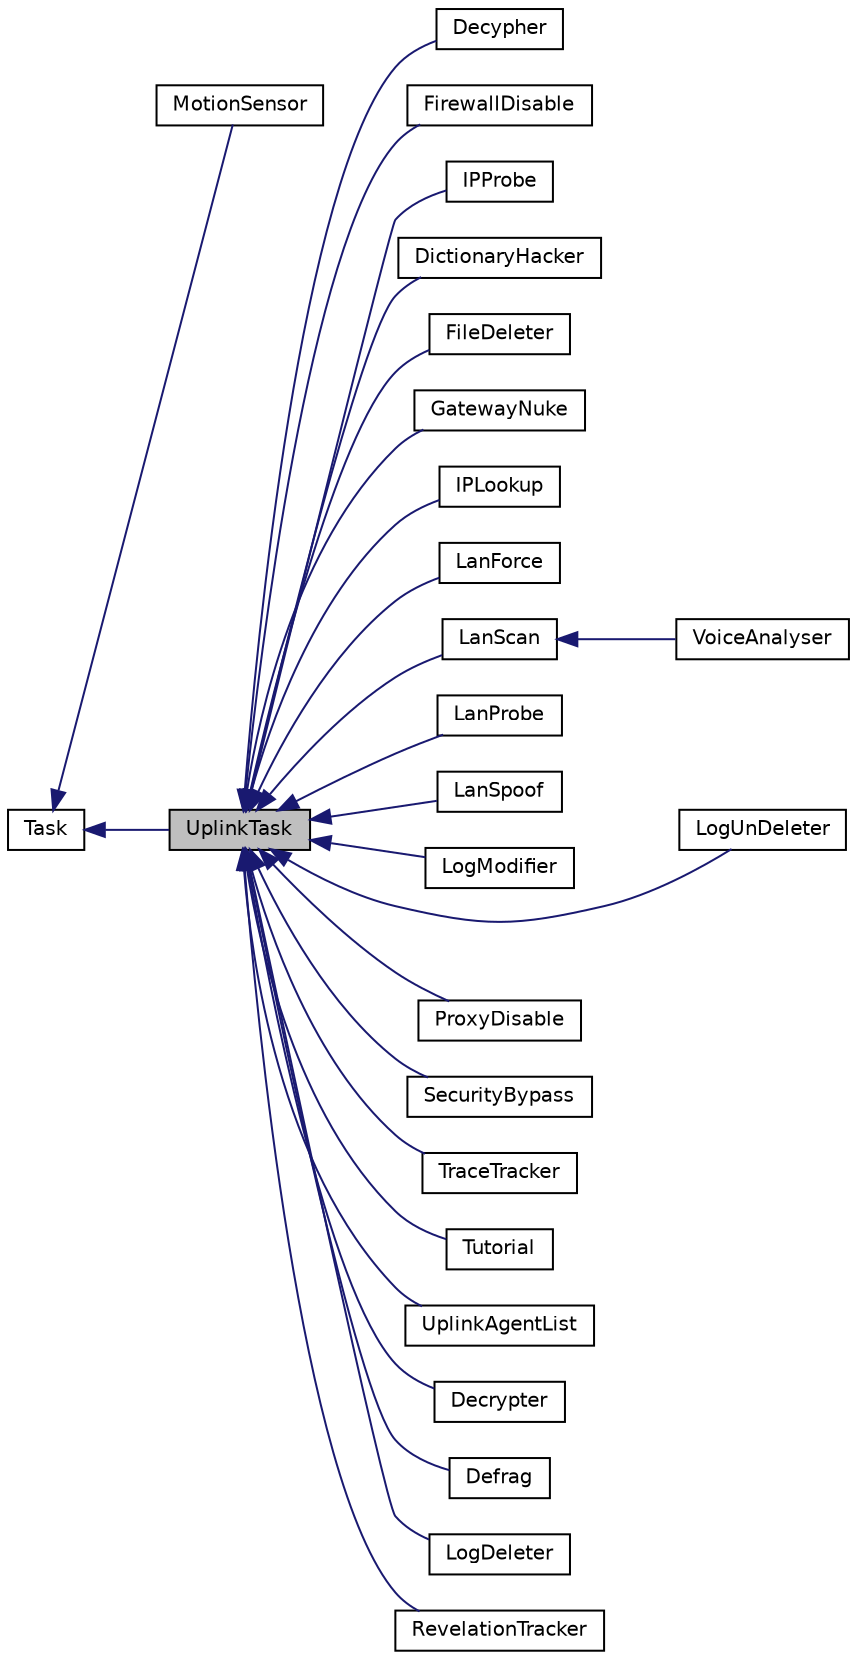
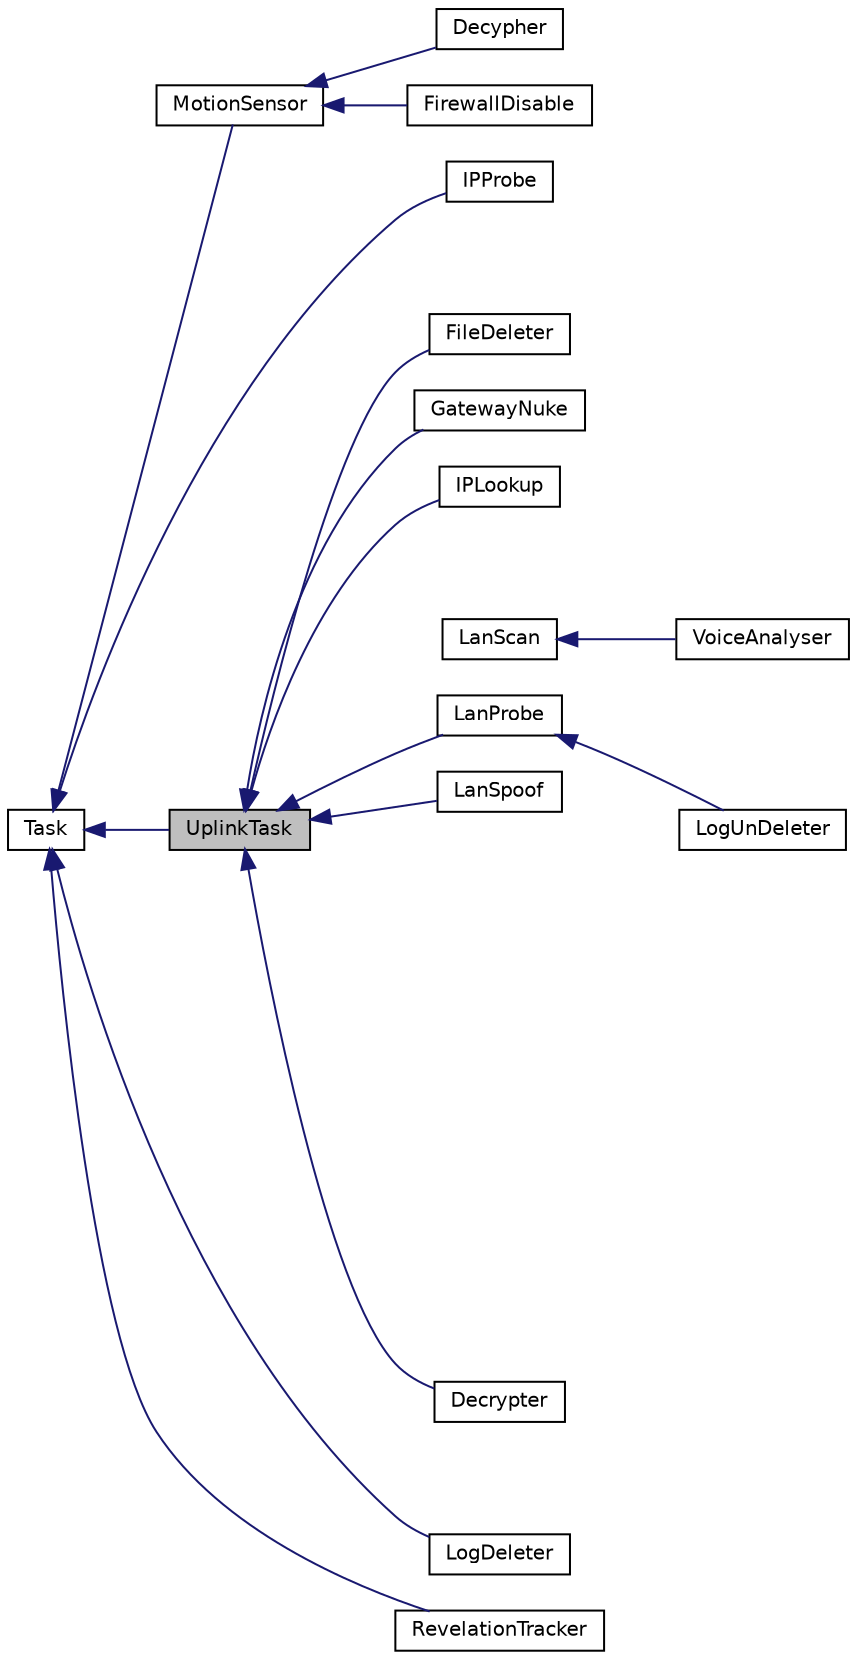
node "DictionaryHacker": removed
edge "IPProbe" -> "UplinkTask": now "IPProbe" -> "Task"
edge "Decypher" -> "UplinkTask": now "Decypher" -> "MotionSensor"
edge "FirewallDisable" -> "UplinkTask": now "FirewallDisable" -> "MotionSensor"
node "LanForce": removed
edge "LanScan" -> "UplinkTask": removed
node "LogModifier": removed
edge "LogUnDeleter" -> "UplinkTask": now "LogUnDeleter" -> "LanProbe"
node "ProxyDisable": removed
node "SecurityBypass": removed
node "TraceTracker": removed
edge "LogDeleter" -> "UplinkTask": now "LogDeleter" -> "Task"
node "Tutorial": removed
edge "RevelationTracker" -> "UplinkTask": now "RevelationTracker" -> "Task"
node "UplinkAgentList": removed
node "Defrag": removed
